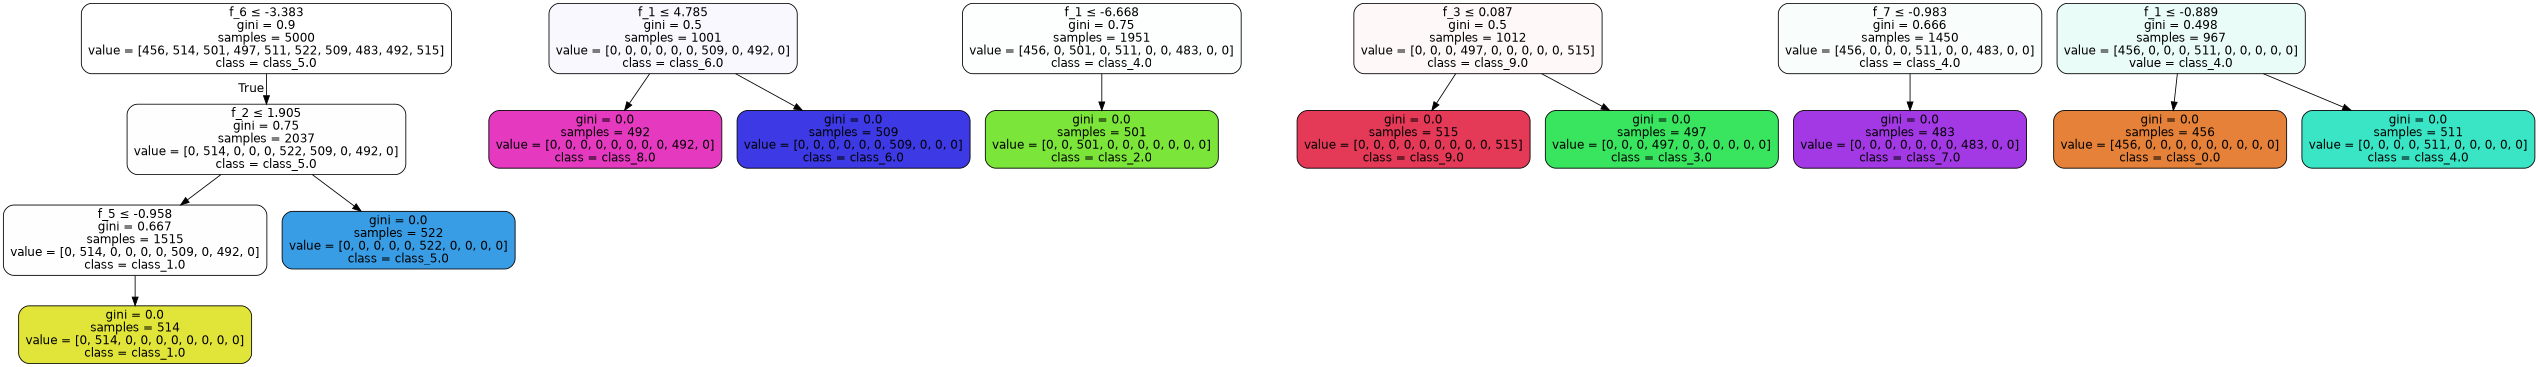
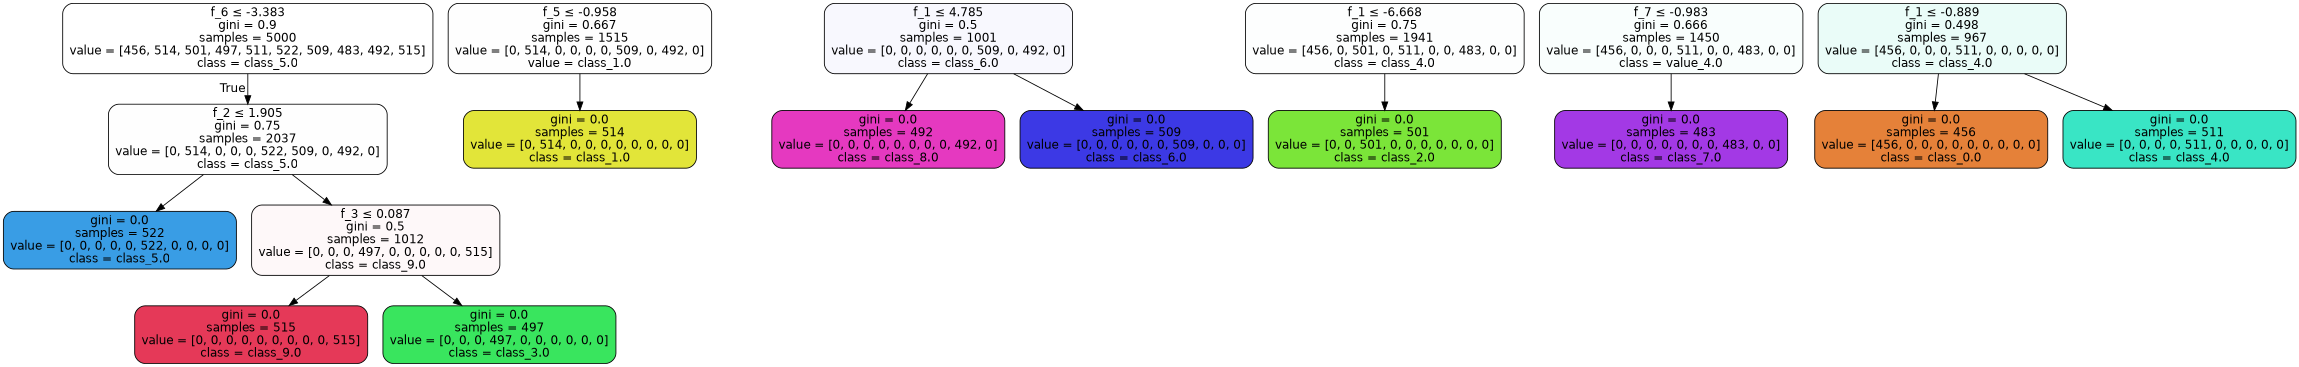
node "f_1 ≤ -6.668": text "samples = 1951" -> "samples = 1941"
node "f_7 ≤ -0.983": text "class = class_4.0" -> "class = value_4.0"
node "f_1 ≤ -0.889": text "value = class_4.0" -> "class = class_4.0"
edge "f_2 ≤ 1.905" -> "f_5 ≤ -0.958": now "f_2 ≤ 1.905" -> "f_3 ≤ 0.087"
node "f_5 ≤ -0.958": text "class = class_1.0" -> "value = class_1.0"
